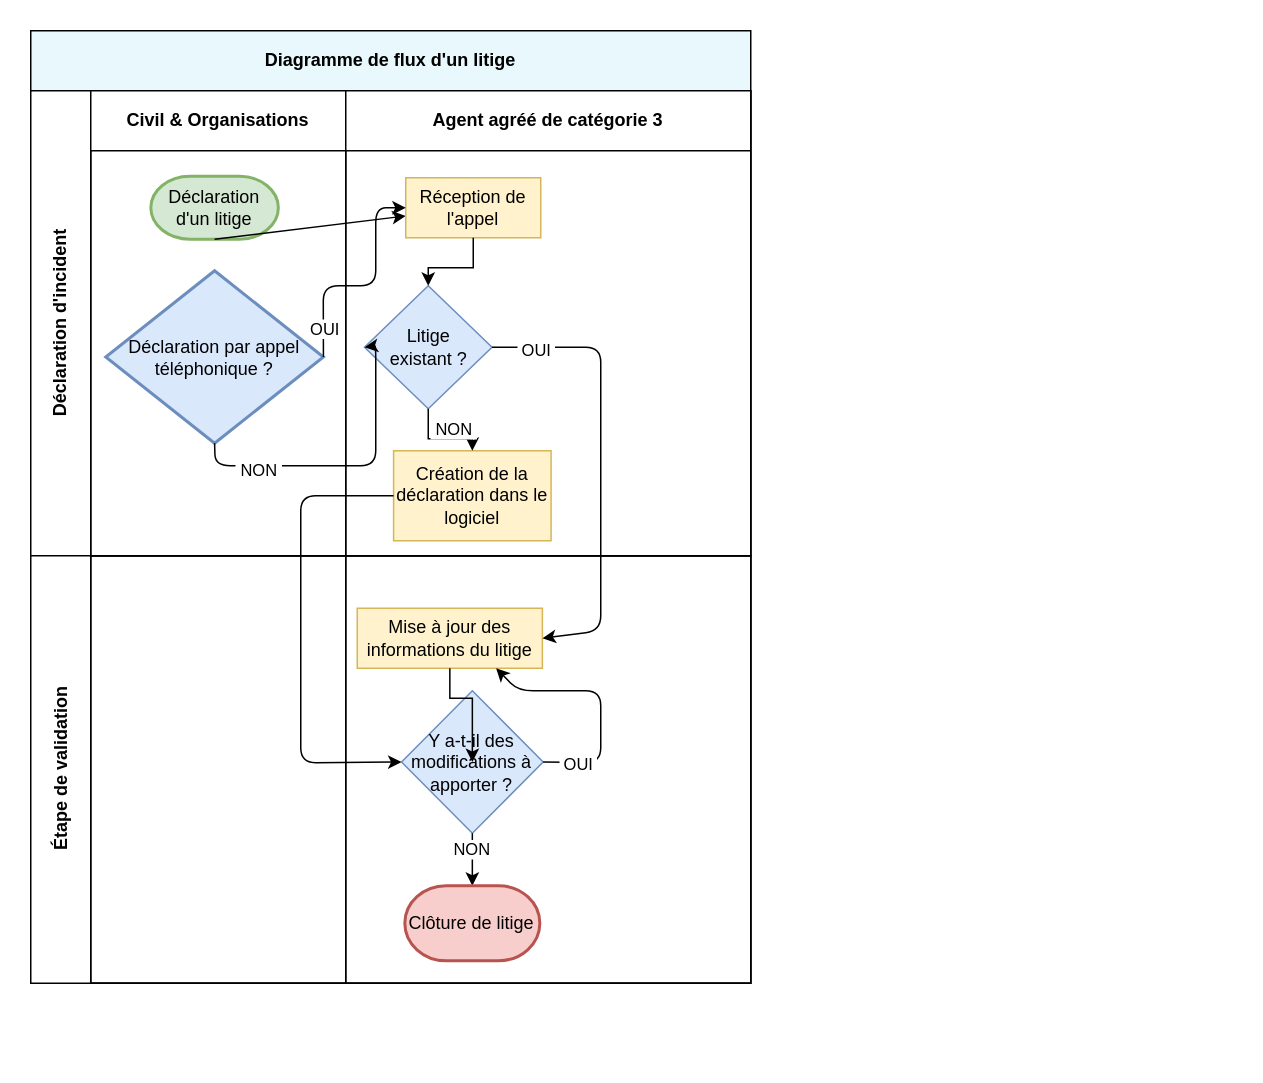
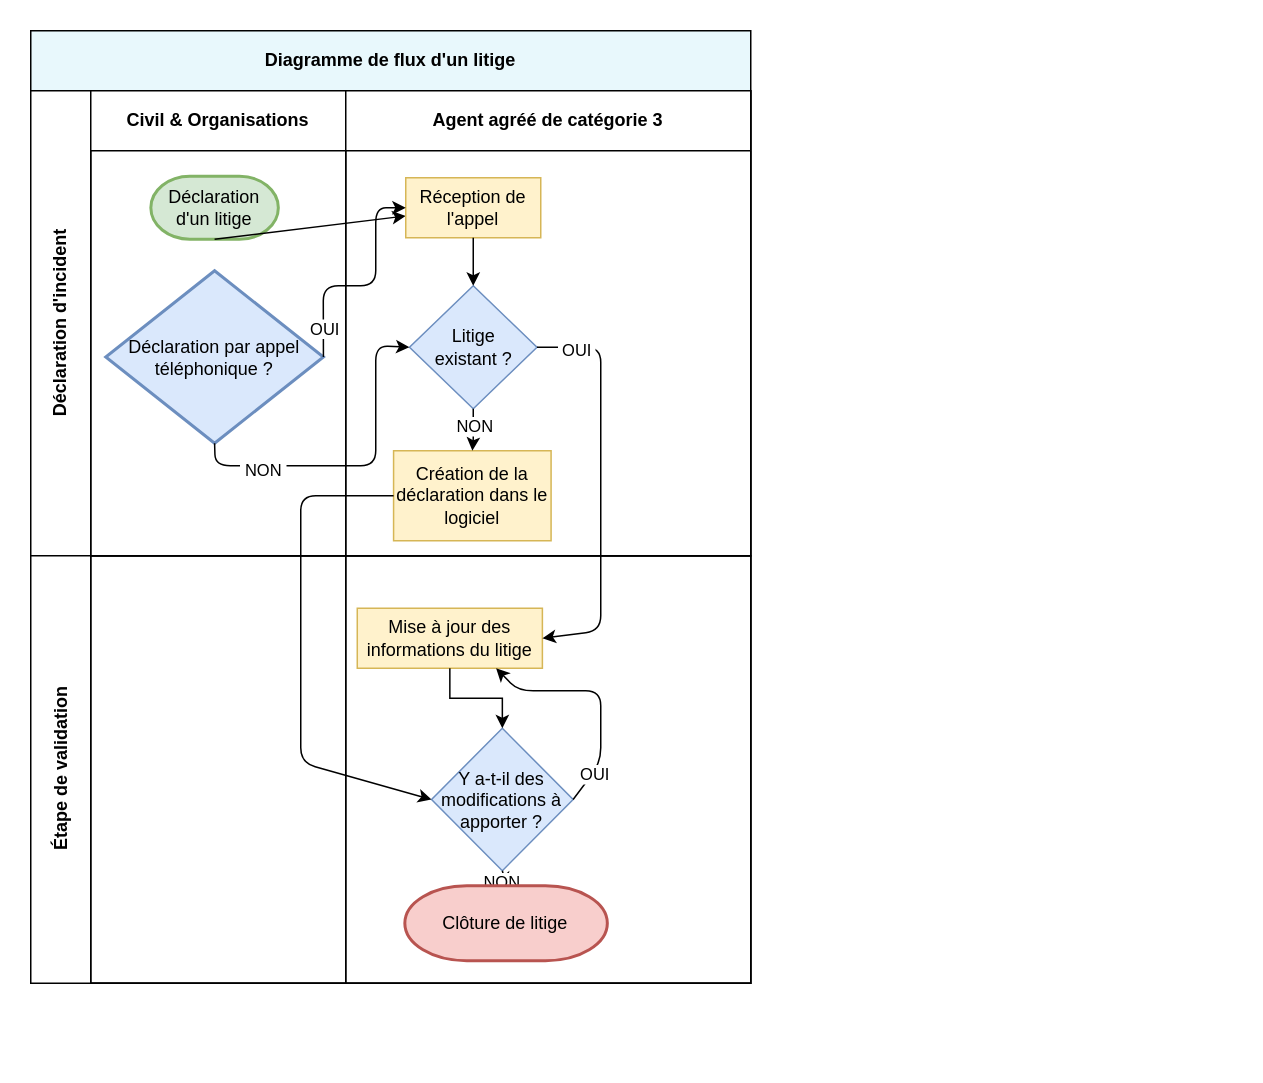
node "Litige existant ?": moved (428, 347) -> (473, 347)
node "Y a-t-il des modifications à apporter ?": moved (472, 762) -> (502, 800)
node "Clôture de litige": size 135x75 -> 203x75
